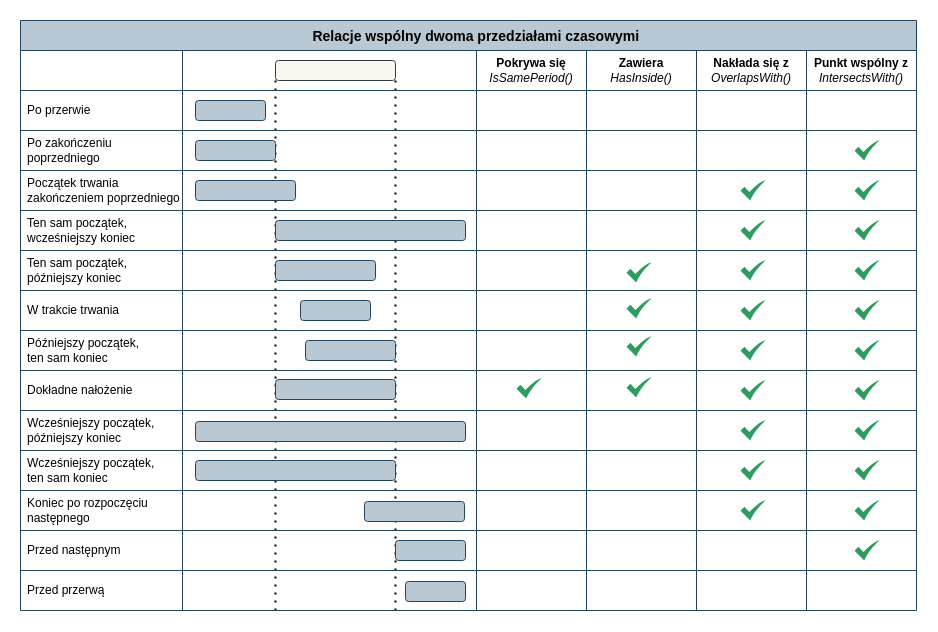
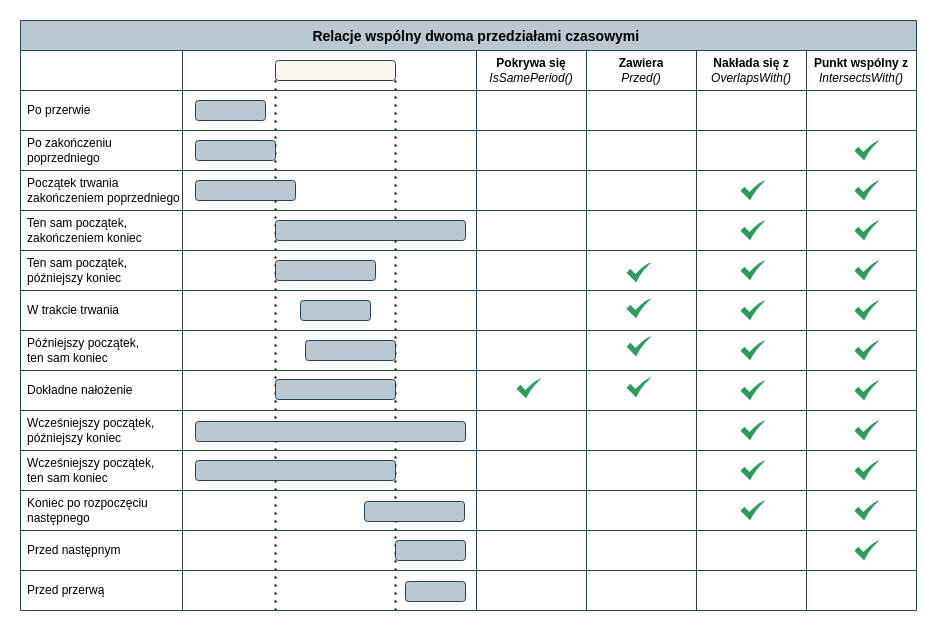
node "Zawiera HasInside()": label "Zawiera HasInside()" -> "Zawiera Przed()"
node "Ten sam początek, wcześniejszy koniec": label "Ten sam początek, wcześniejszy koniec" -> "Ten sam początek, zakończeniem koniec"
